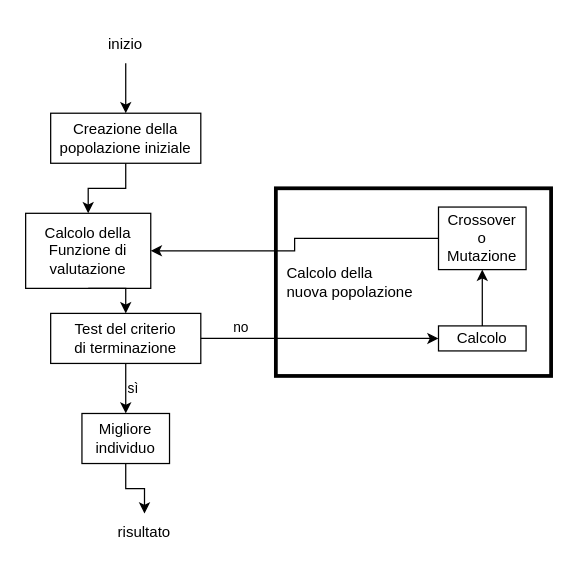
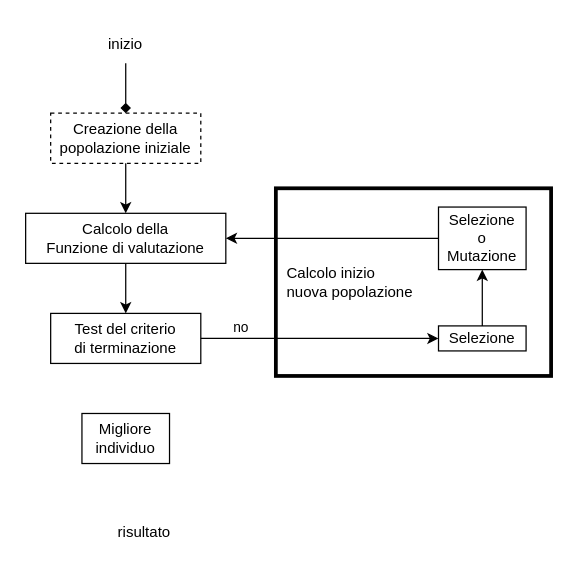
edge "inizio" -> "Creazione della popolazione iniziale": arrowhead classic -> diamond
node "Creazione della popolazione iniziale": style solid -> dashed
node "Crossover o Mutazione": label "Crossover o Mutazione" -> "Selezione o Mutazione"
node "Calcolo della Funzione di valutazione": size 125x75 -> 200x50
node "Calcolo della nuova popolazione": label "Calcolo della nuova popolazione" -> "Calcolo inizio nuova popolazione"
node "Calcolo": label "Calcolo" -> "Selezione"
edge "Test del criterio di terminazione" -> "Migliore individuo": removed, label "sì"
edge "Migliore individuo" -> "risultato": removed
